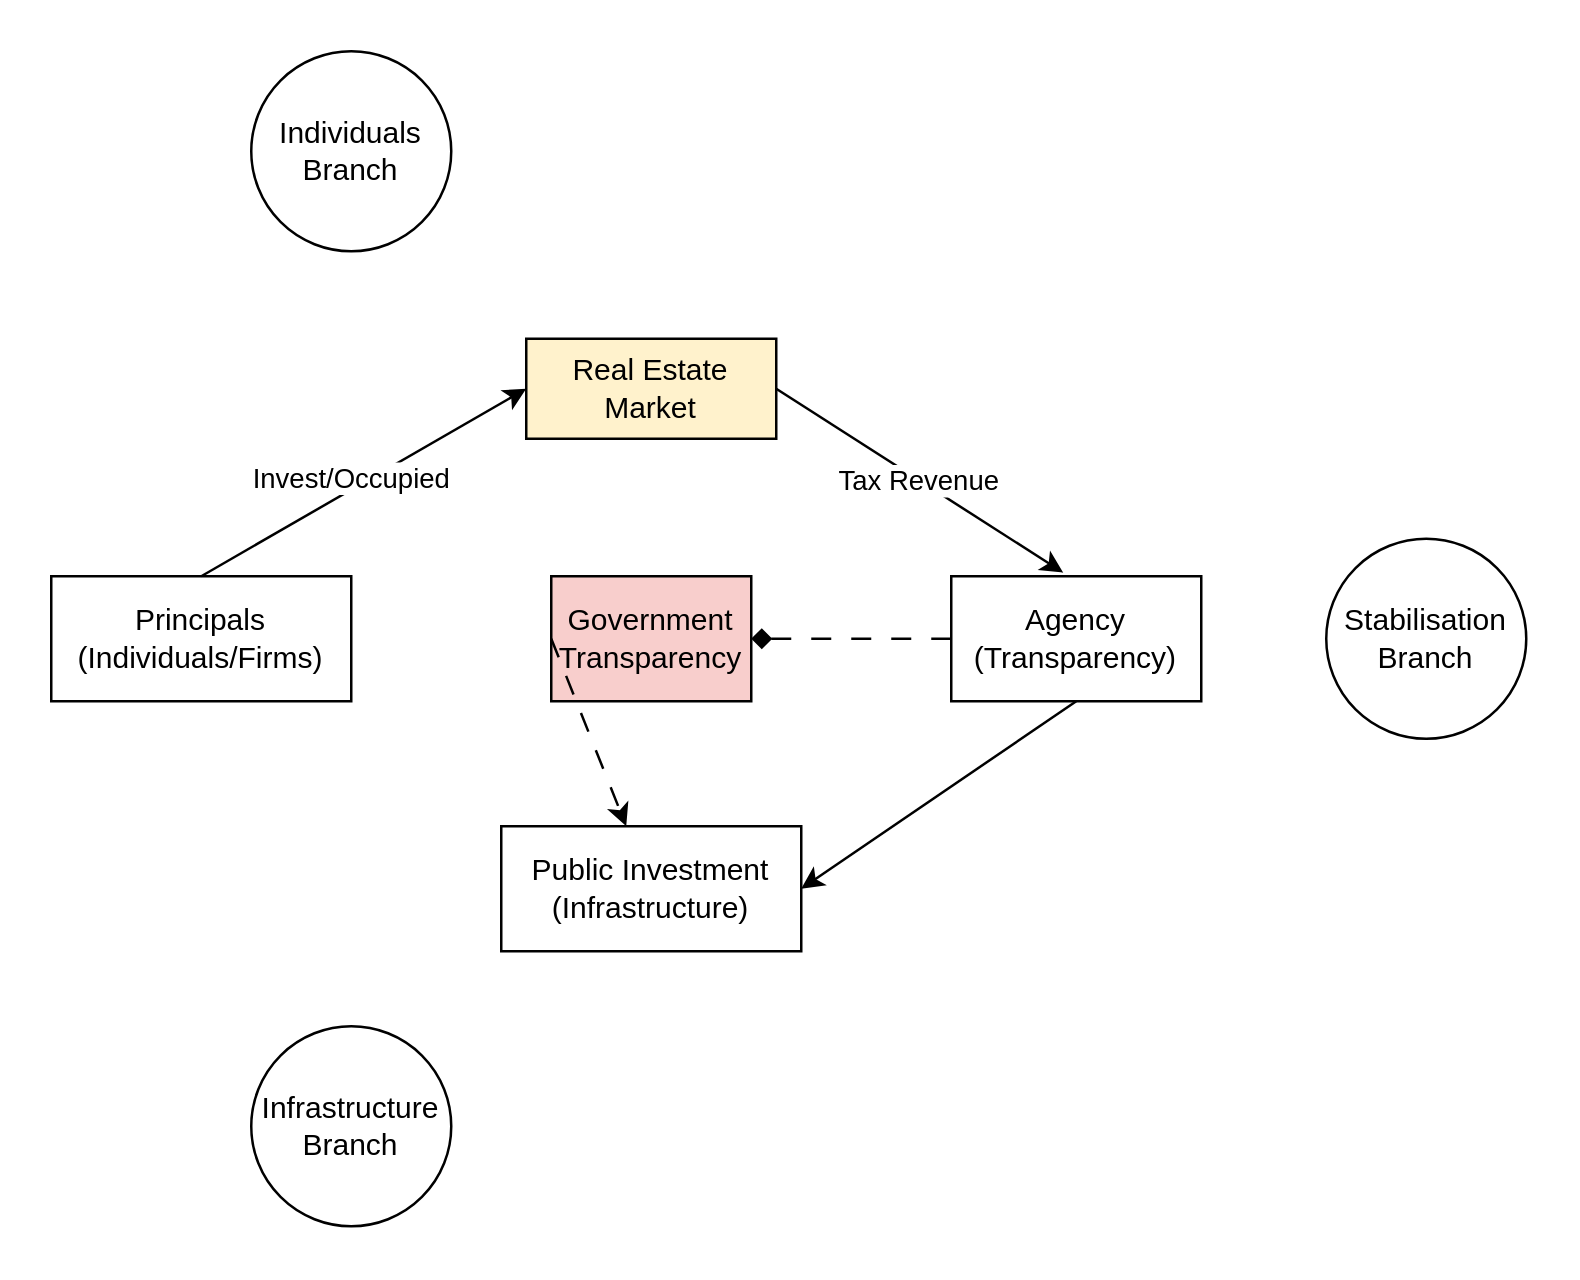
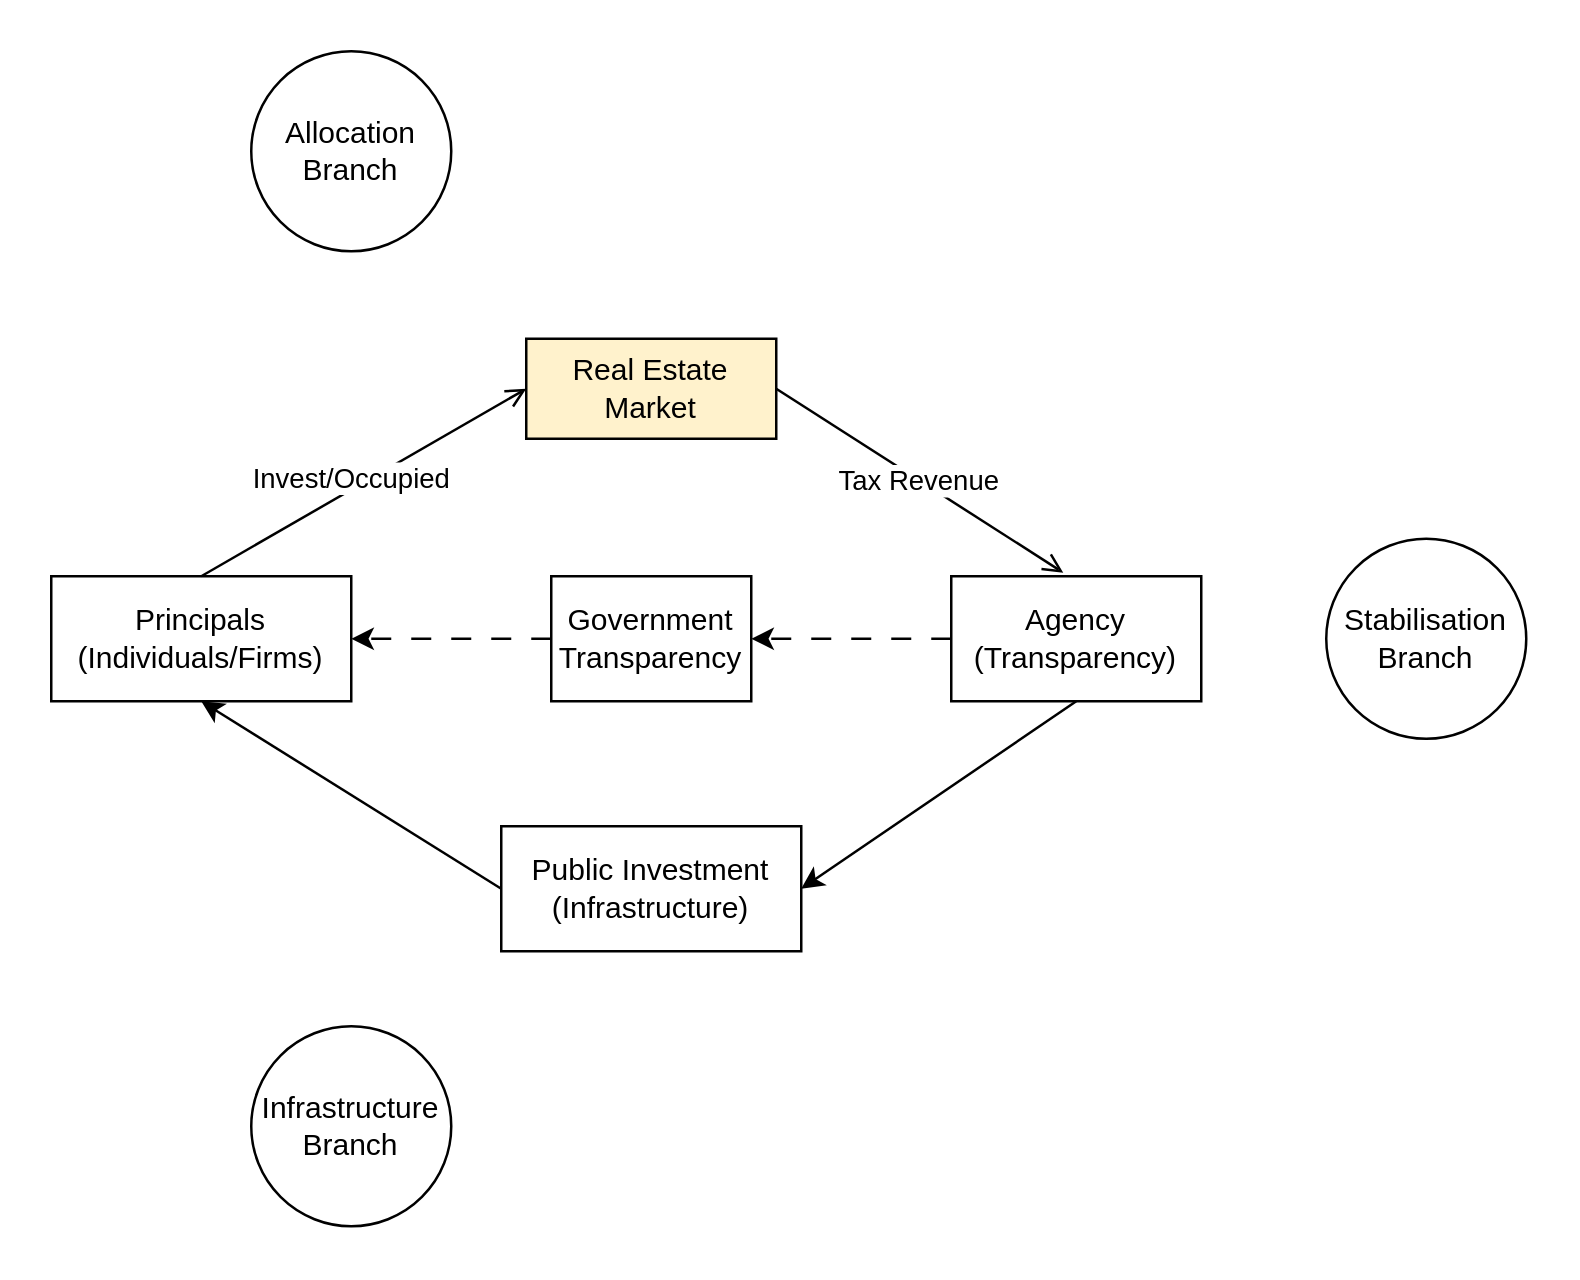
node "Individuals Branch": label "Individuals Branch" -> "Allocation Branch"
edge "Principals (Individuals/Firms)" -> "Real Estate Market": arrowhead classic -> open
edge "Real Estate Market" -> "Agency (Transparency)": arrowhead classic -> open
node "Government Transparency": fillcolor #f8cecc -> #ffffff
edge "Agency (Transparency)" -> "Government Transparency": arrowhead diamond -> classic
edge "Government Transparency" -> "Public Investment (Infrastructure)": now "Government Transparency" -> "Principals (Individuals/Firms)"
edge "Public Investment (Infrastructure)" -> "Principals (Individuals/Firms)": added
